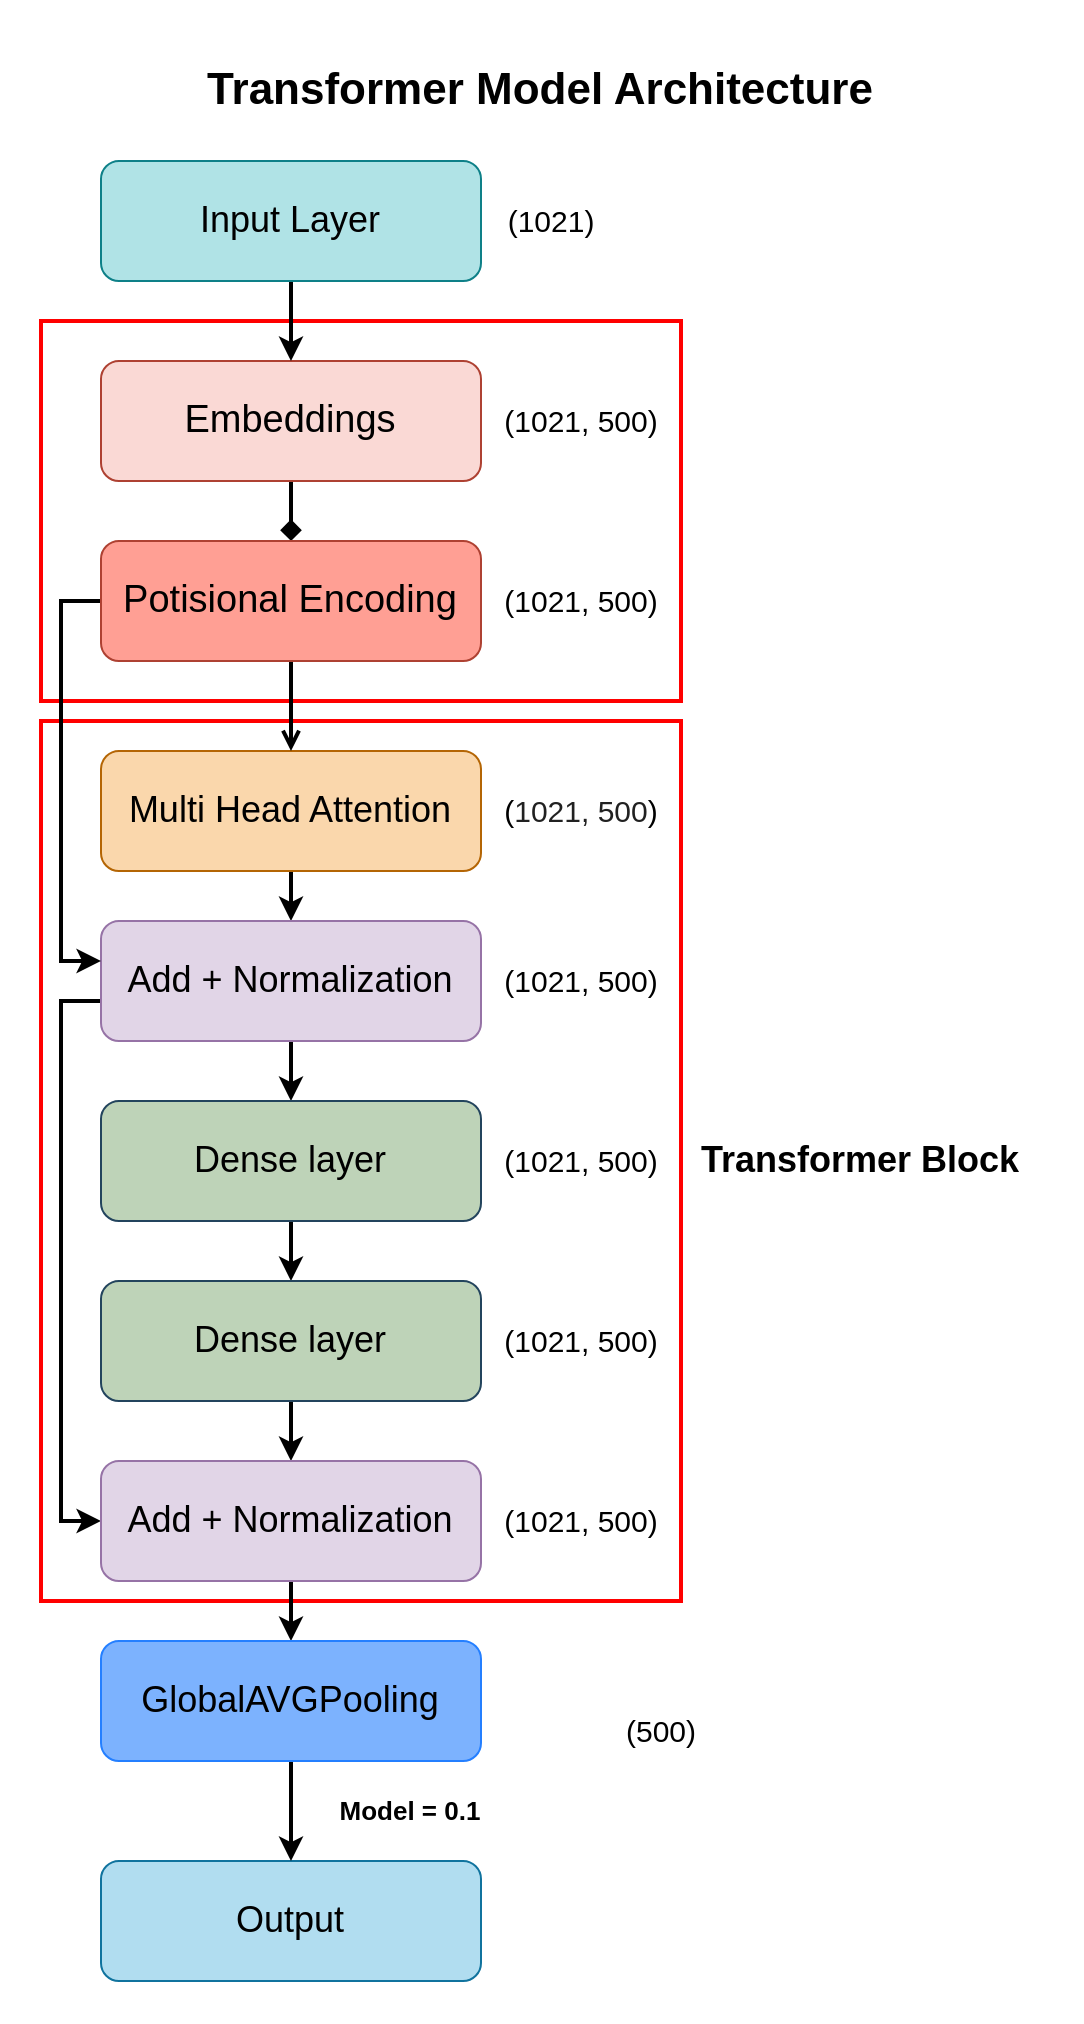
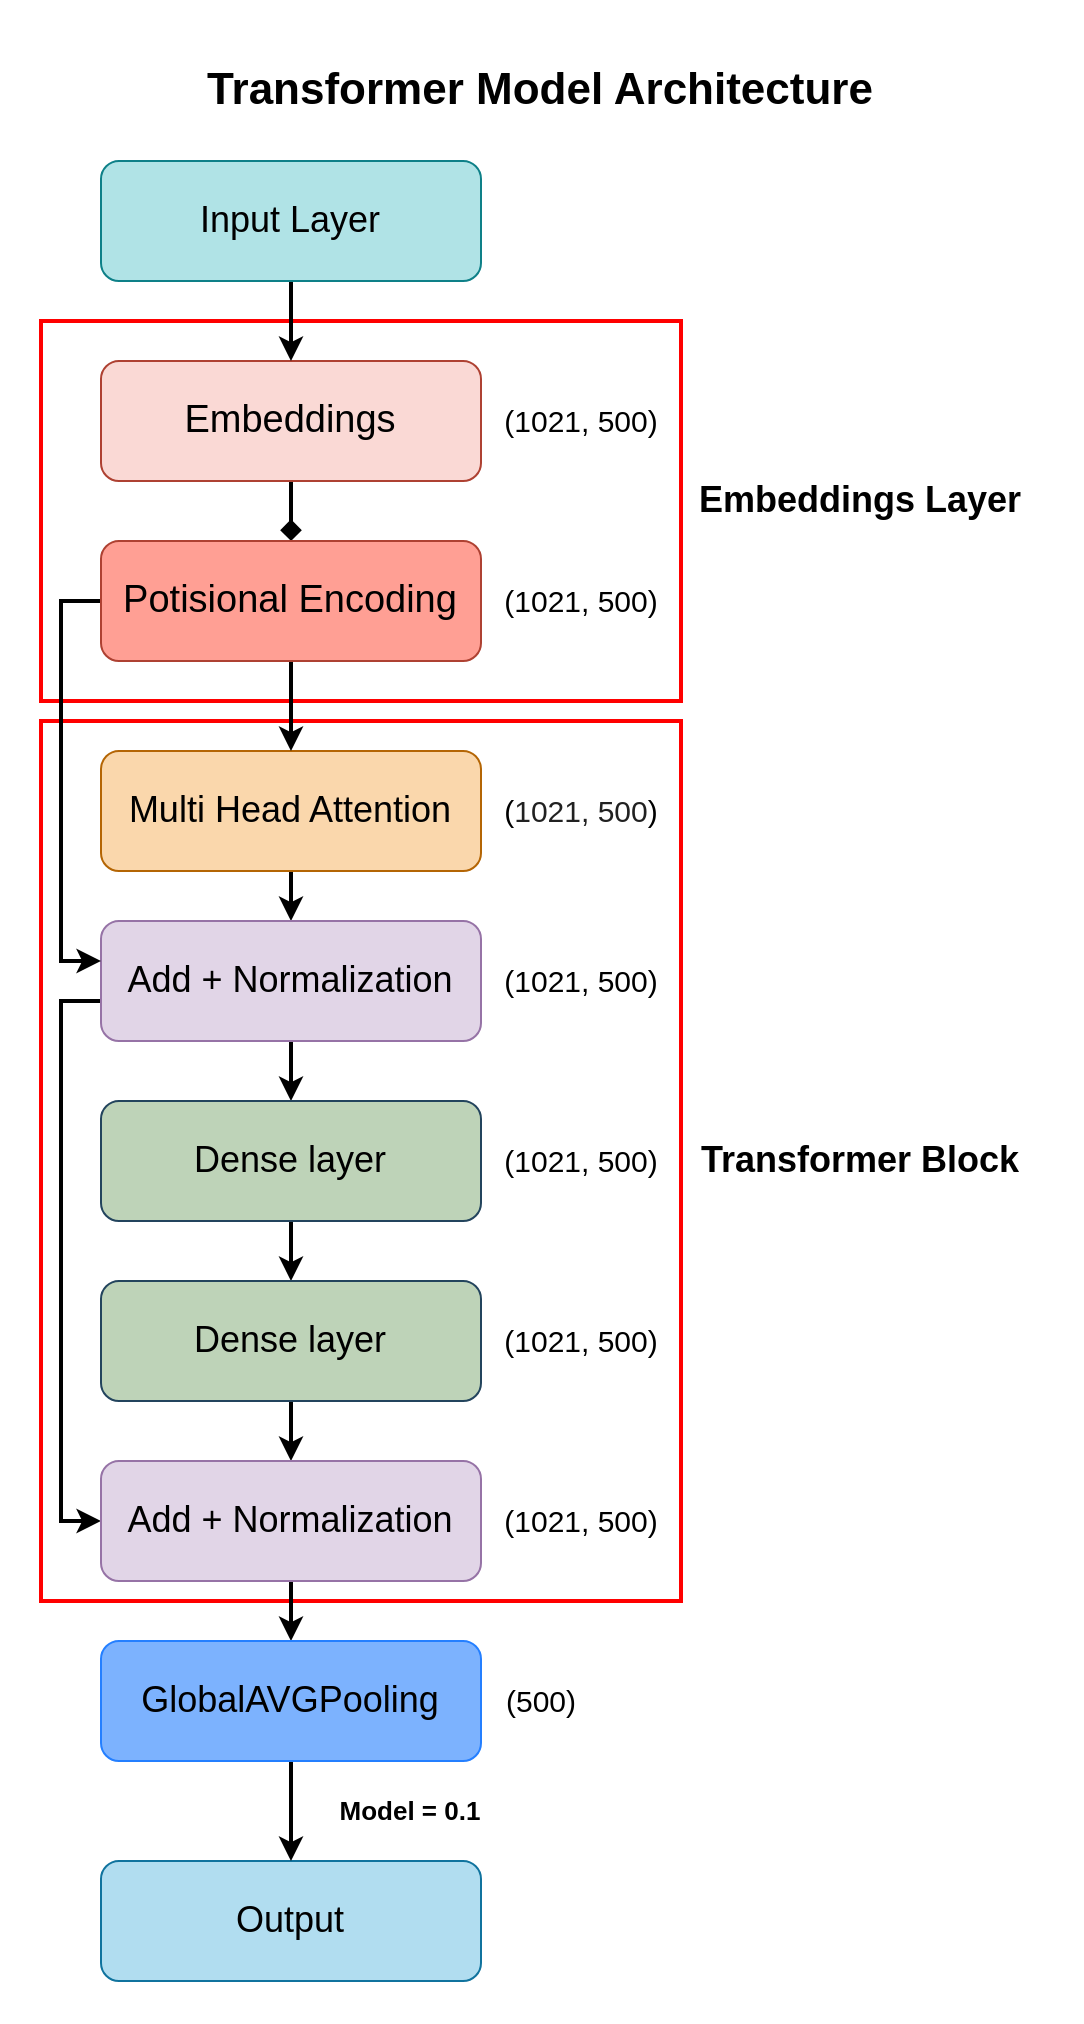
node "(1021)": removed
node "Embeddings Layer": added
edge "Potisional Encoding" -> "Multi Head Attention": arrowhead open -> classic
node "(500)": moved (661, 1731) -> (541, 1701)
